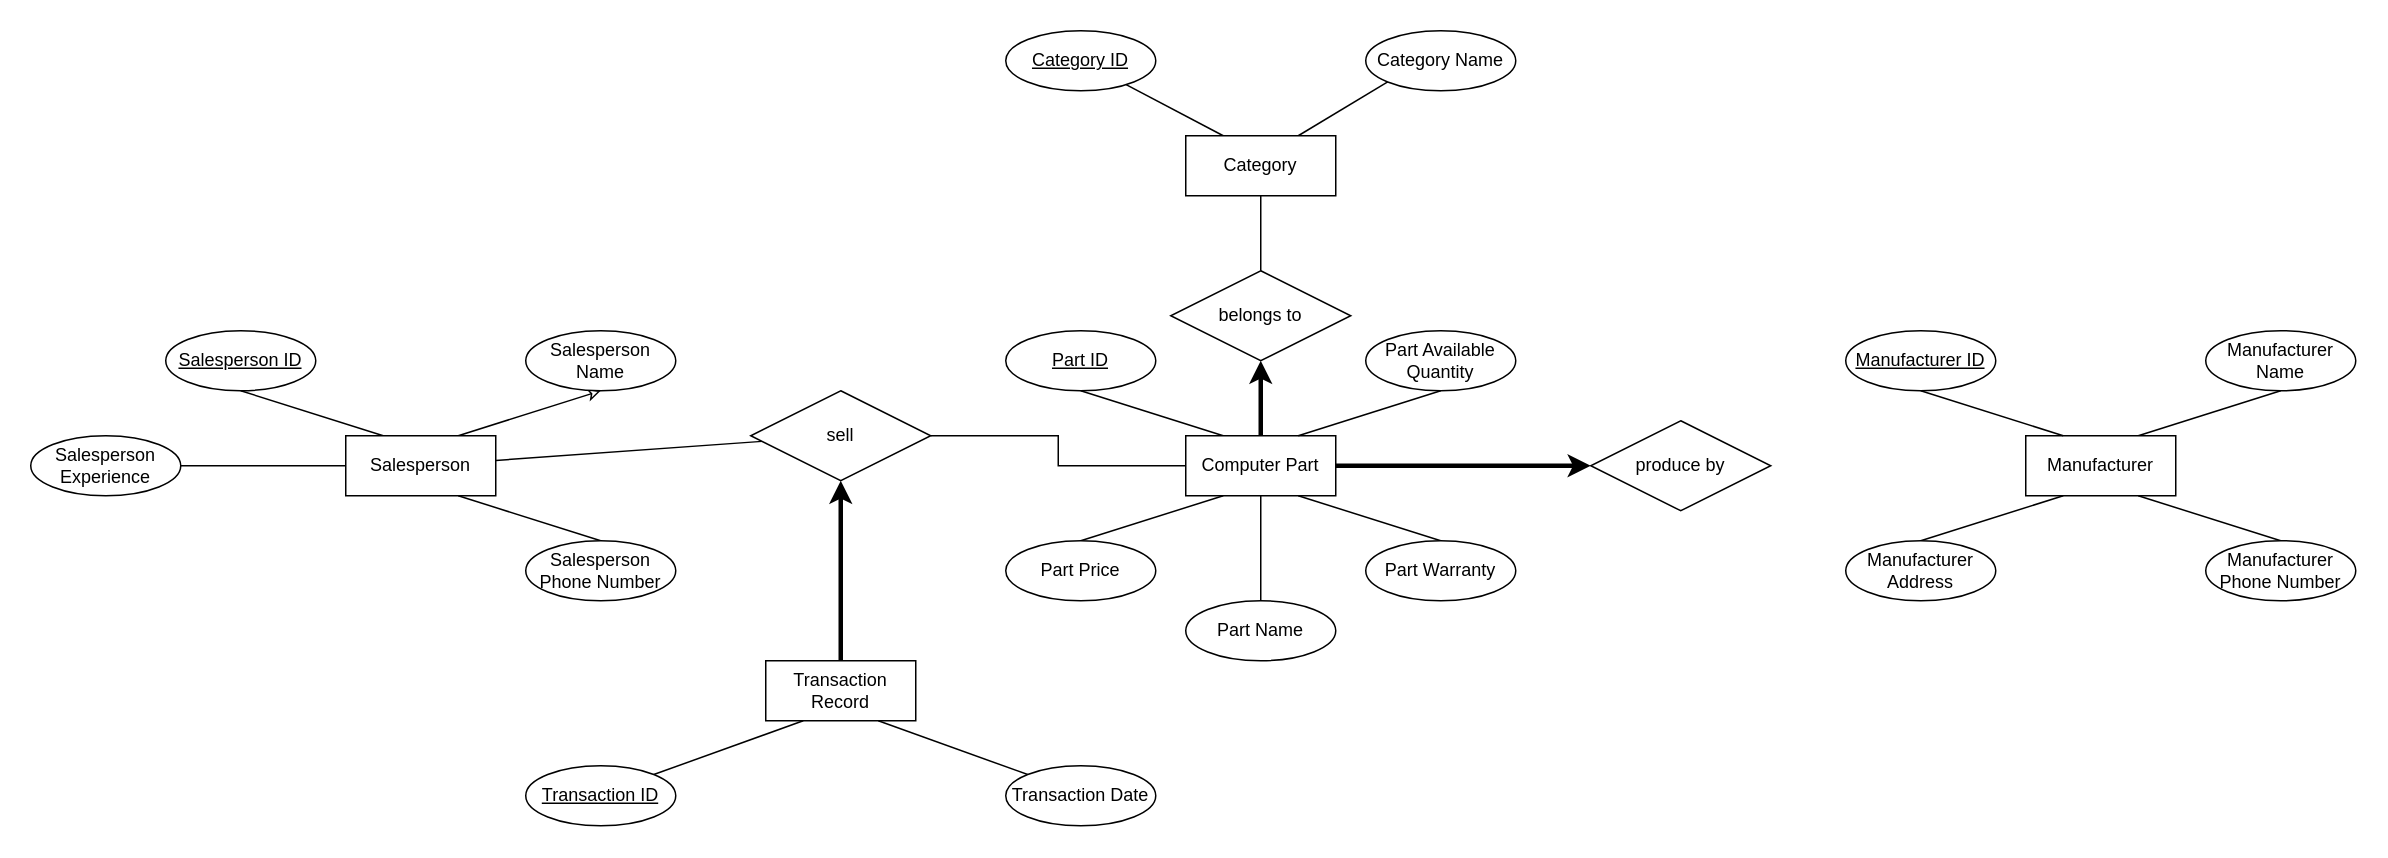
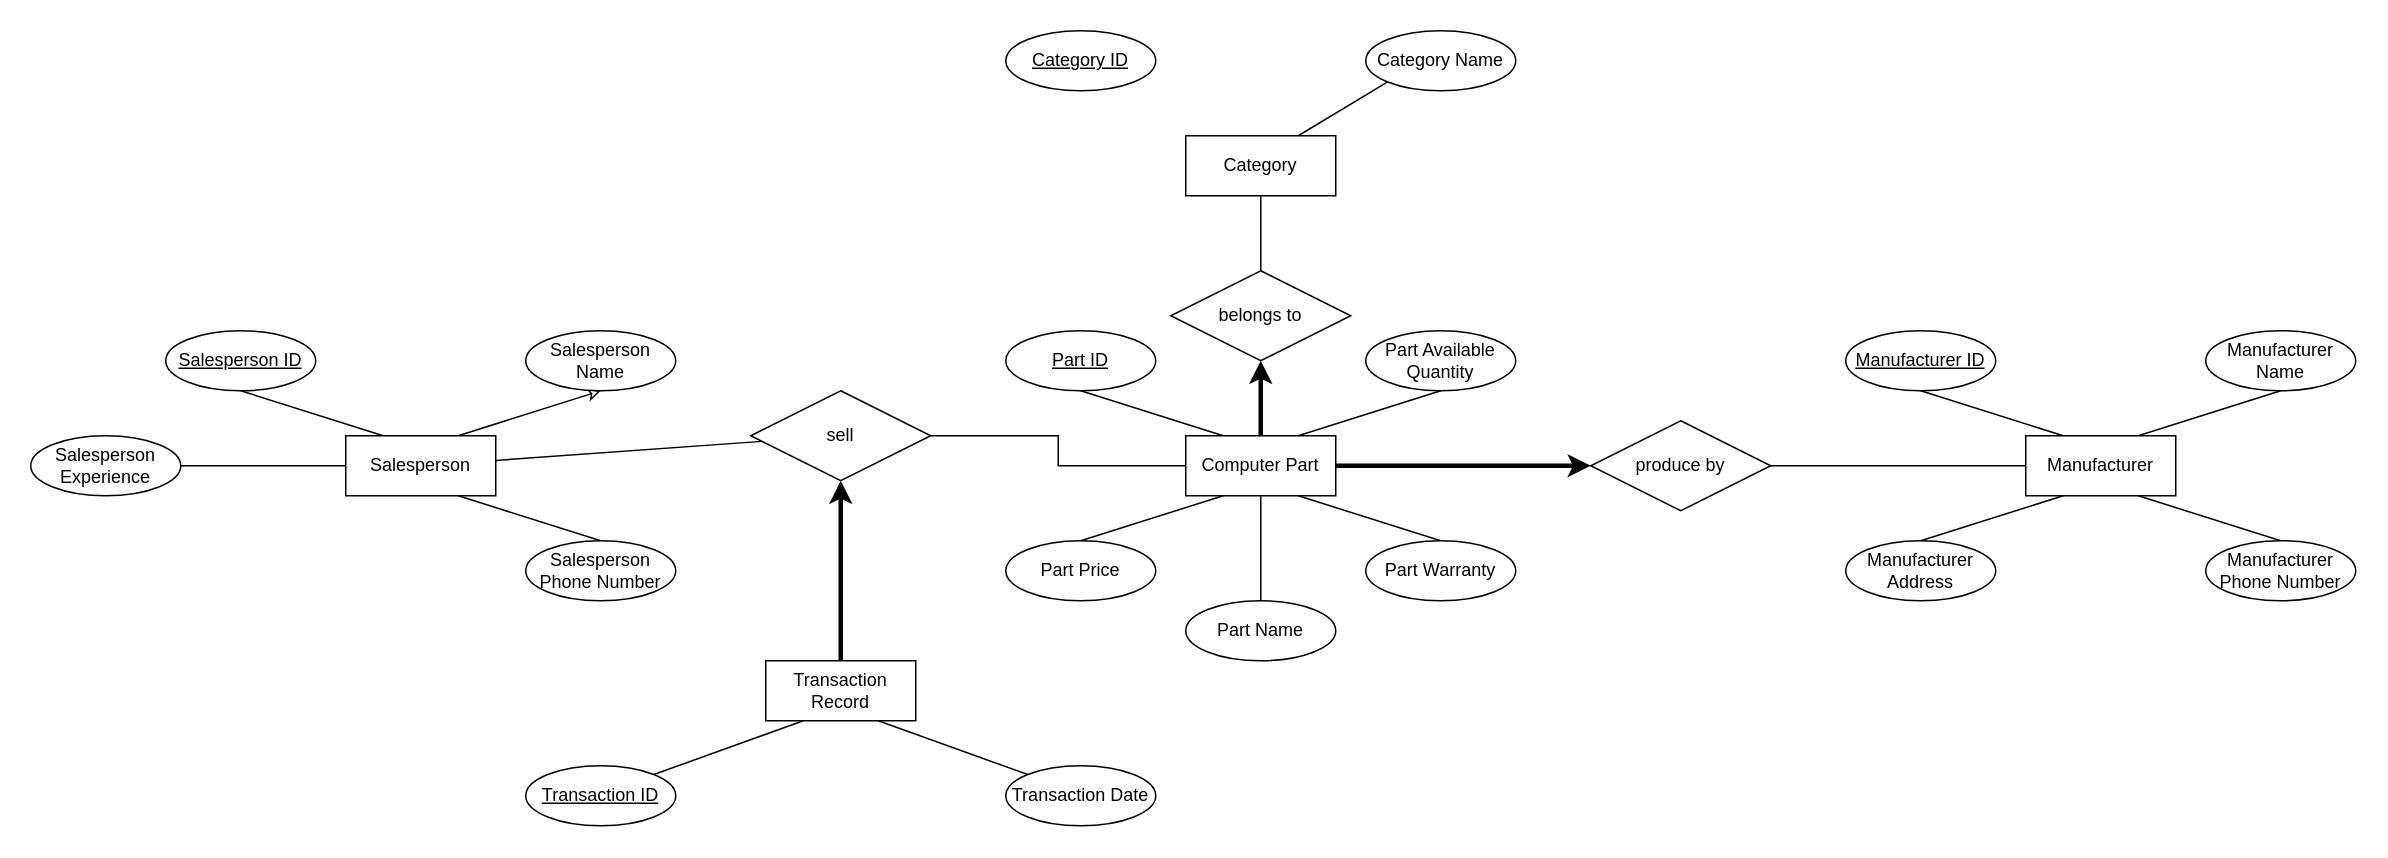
edge "Category ID" -- "Category": removed
edge "produce by" -- "Manufacturer": added
